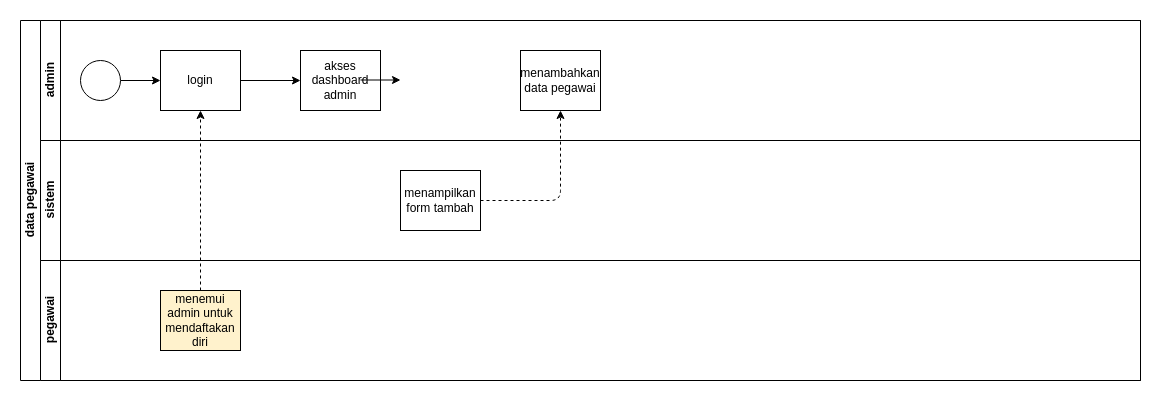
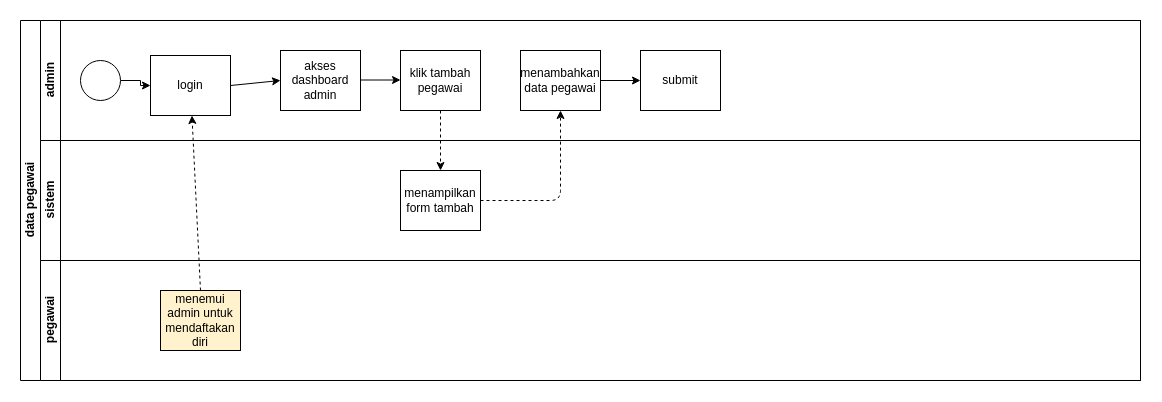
node "login": moved (201, 81) -> (191, 86)
node "akses dashboard admin": moved (341, 81) -> (321, 81)
node "klik tambah pegawai": added
edge "menambahkan data pegawai" -> "submit": added
node "submit": added
edge "klik tambah pegawai" -> "menampilkan form tambah": added
